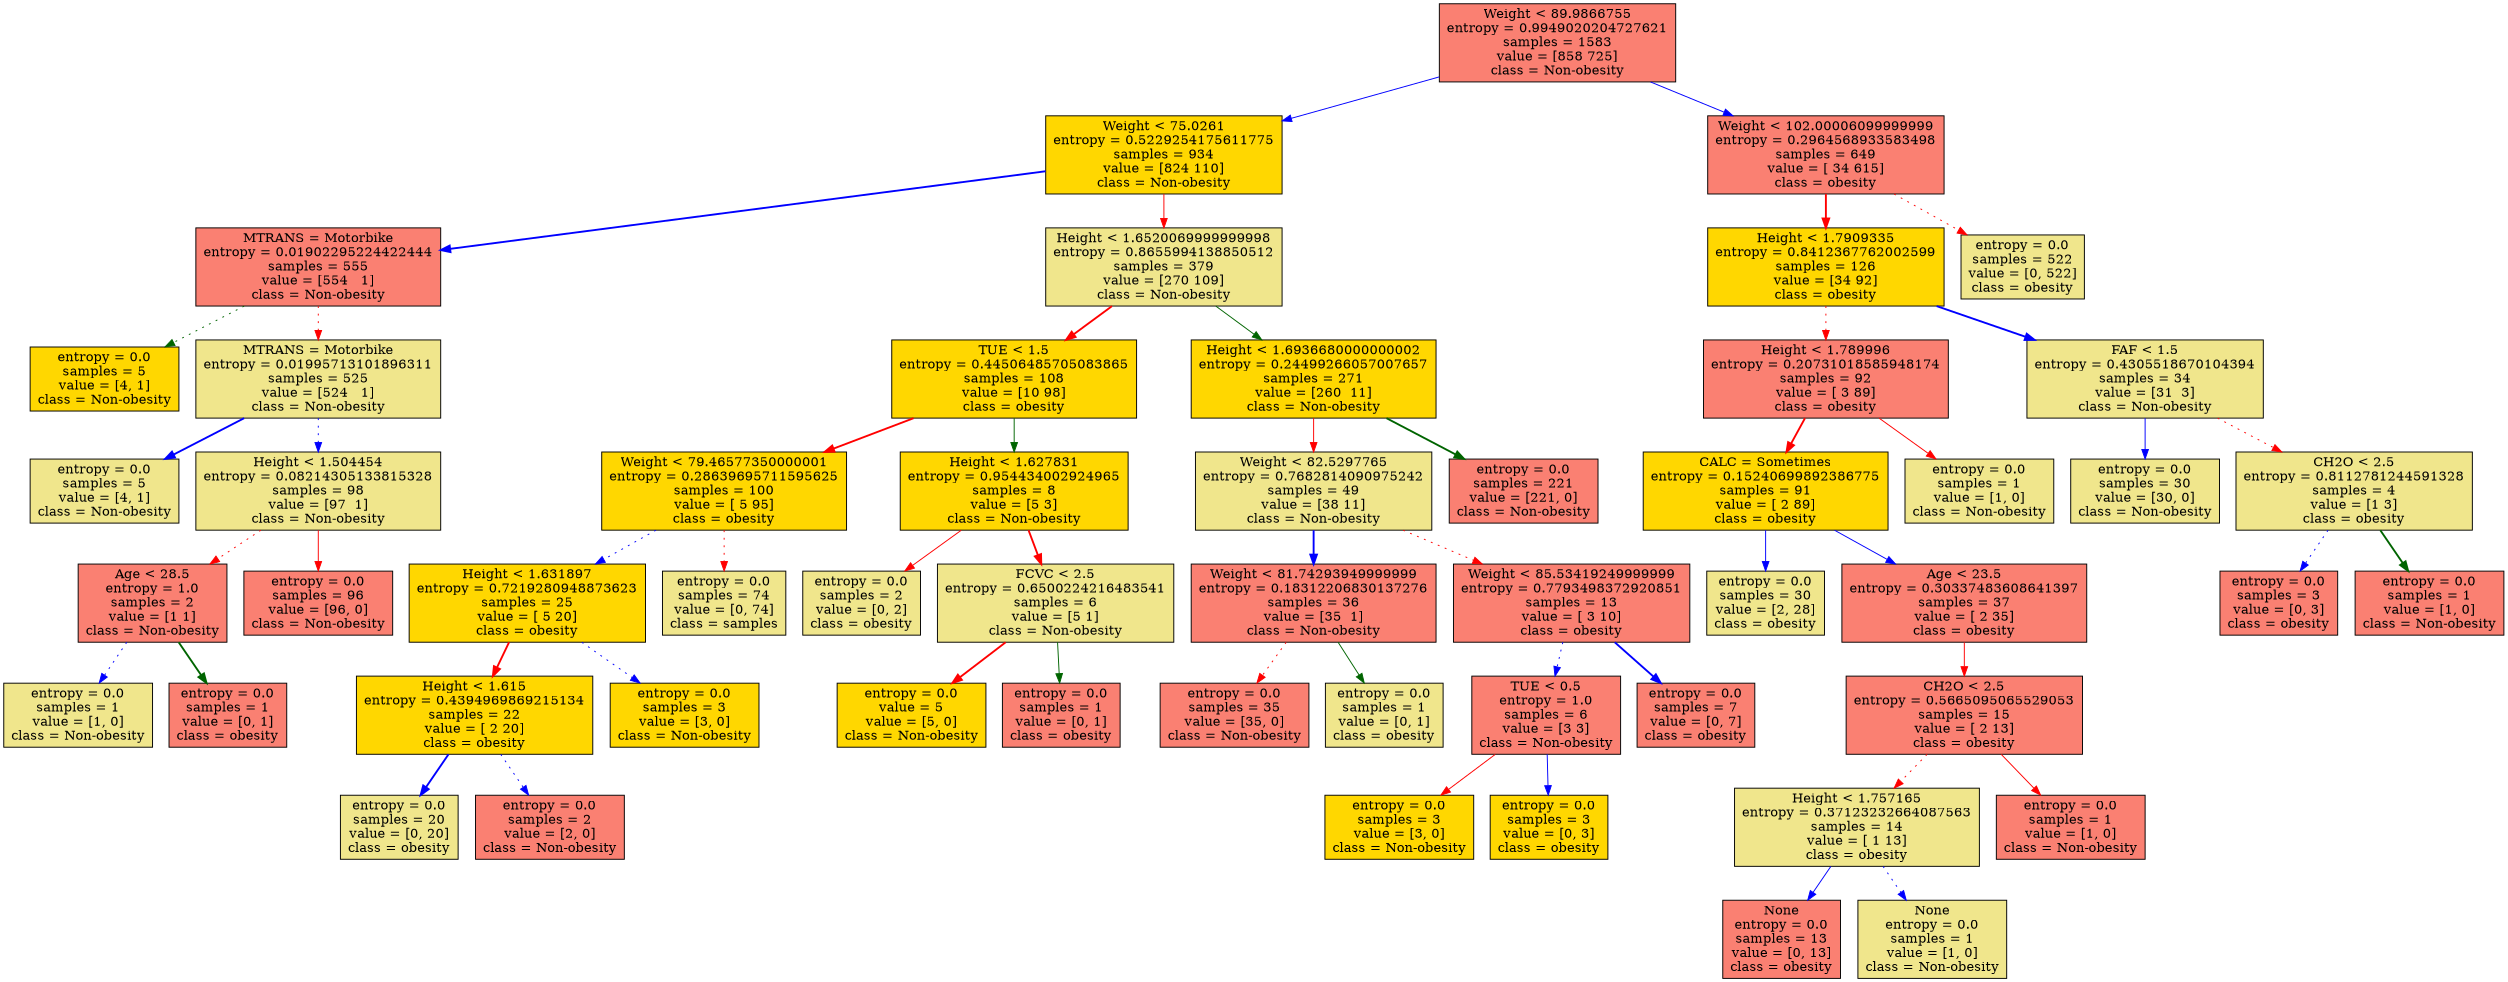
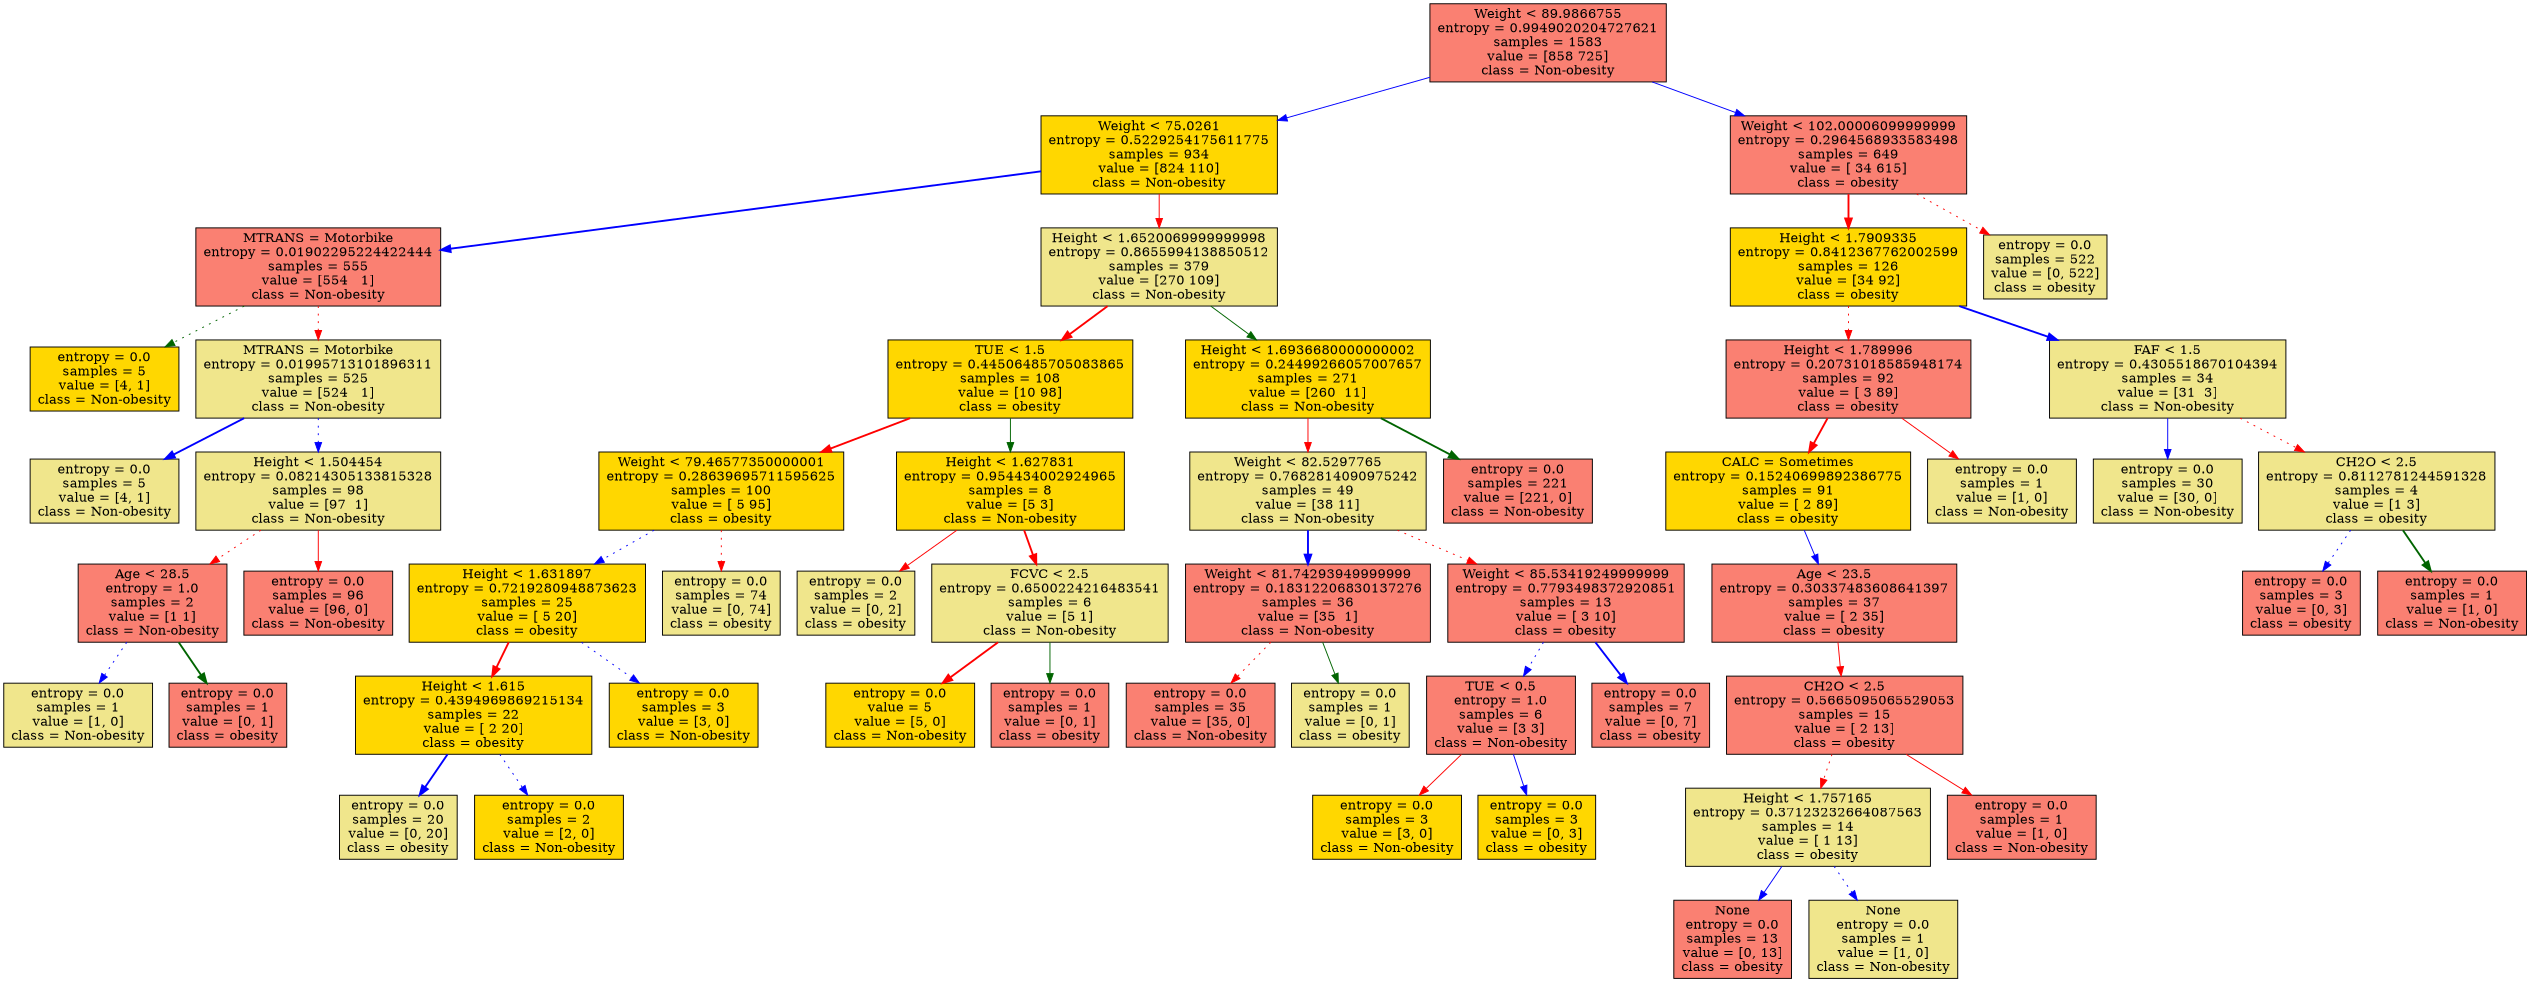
node "entropy = 0.0 samples = 74 value = [0, 74] class = samples": label "entropy = 0.0 samples = 74 value = [0, 74] class = samples" -> "entropy = 0.0 samples = 74 value = [0, 74] class = obesity"
node "entropy = 0.0 samples = 30 value = [2, 28] class = obesity": removed
node "entropy = 0.0 samples = 2 value = [2, 0] class = Non-obesity": fillcolor salmon -> gold
